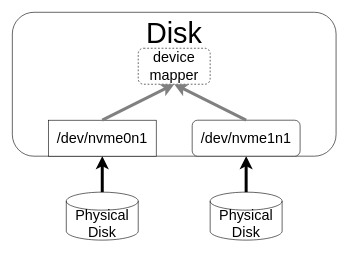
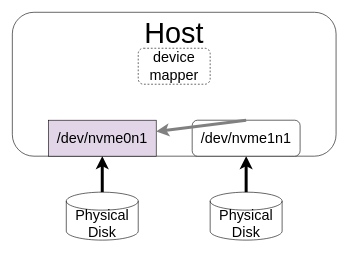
node "Disk": label "Disk" -> "Host"
edge "/dev/nvme0n1" -> "device mapper": removed
edge "/dev/nvme1n1" -> "device mapper": now "/dev/nvme1n1" -> "/dev/nvme0n1"
node "/dev/nvme0n1": fillcolor #ffffff -> #e1d5e7
